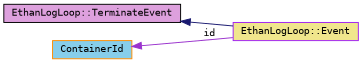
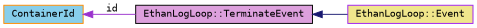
edge "EthanLogLoop::Event" -> "ContainerId": now "EthanLogLoop::TerminateEvent" -> "ContainerId"
